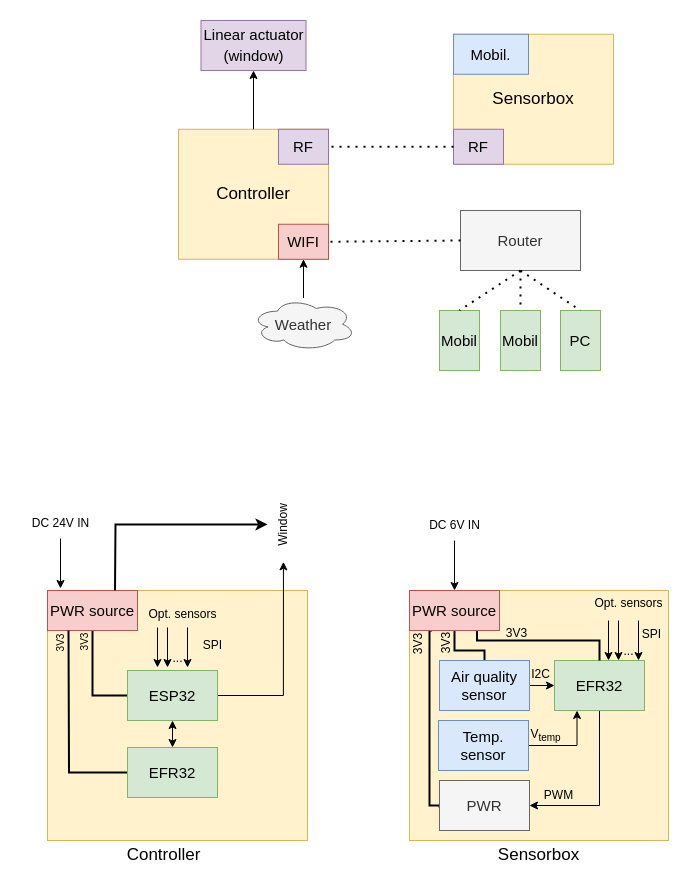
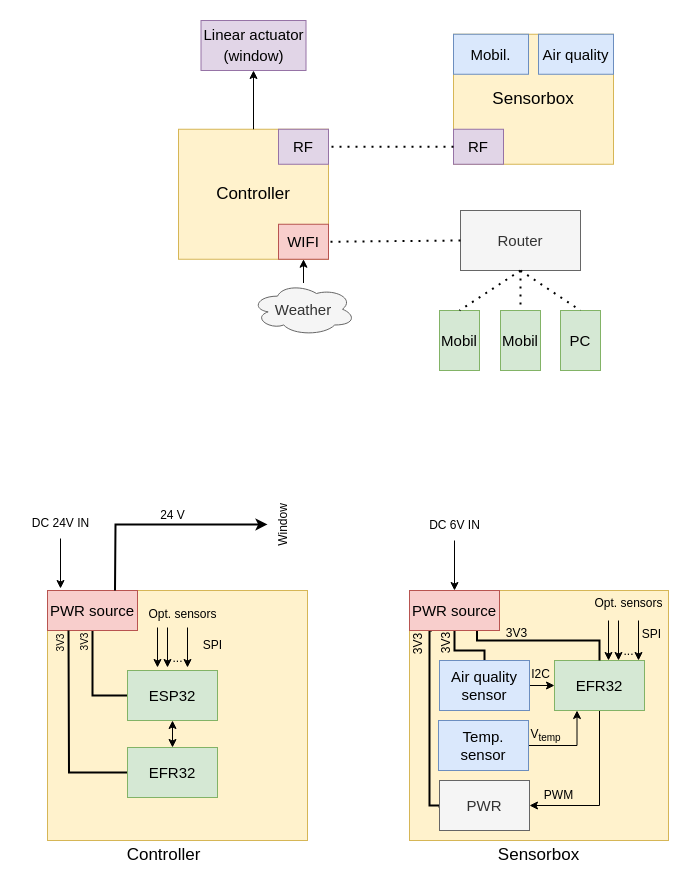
node "Air quality": added
node "Weather": moved (304, 324) -> (304, 309)
node "24 V": added
edge "ESP32" -> "Window": removed
